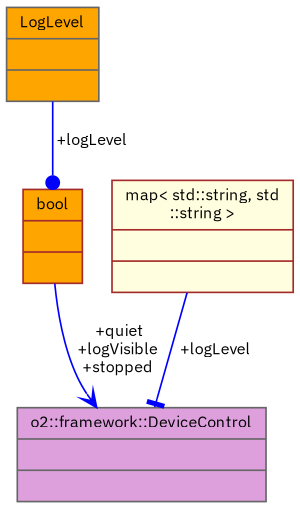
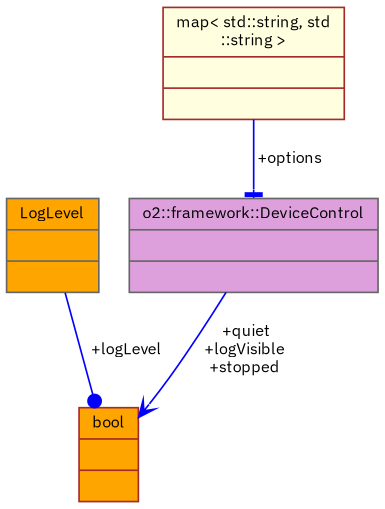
edge "bool" -> "o2::framework::DeviceControl": reversed
edge "map< std::string, std" -> "o2::framework::DeviceControl": label " +logLevel" -> " +options"
